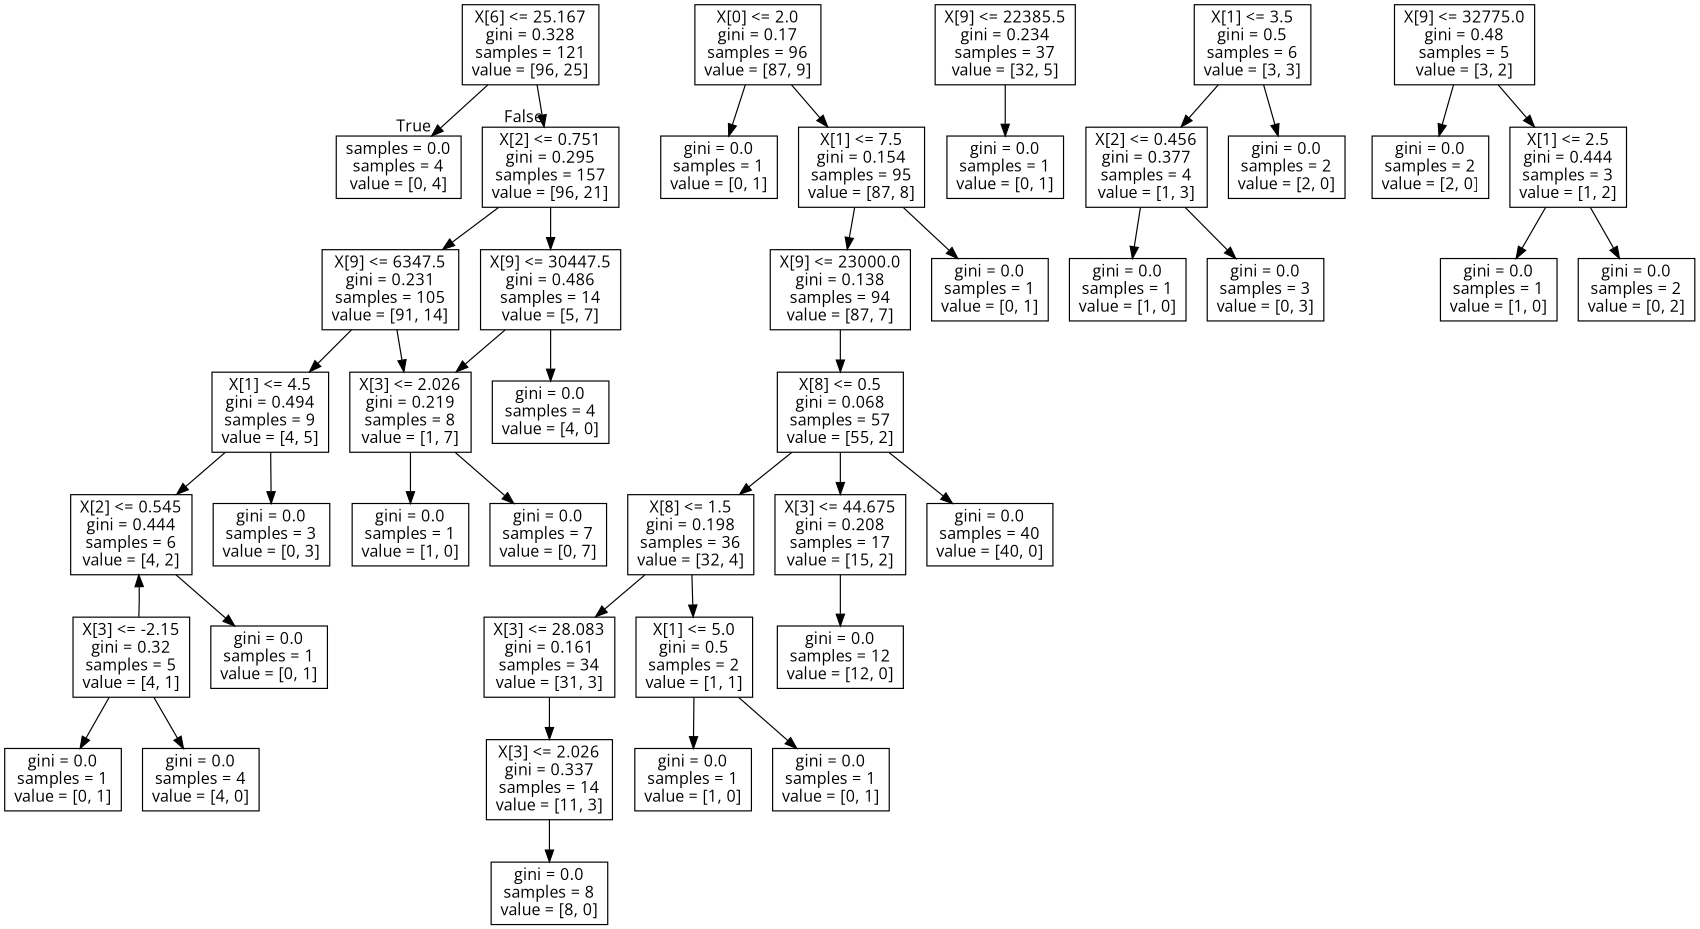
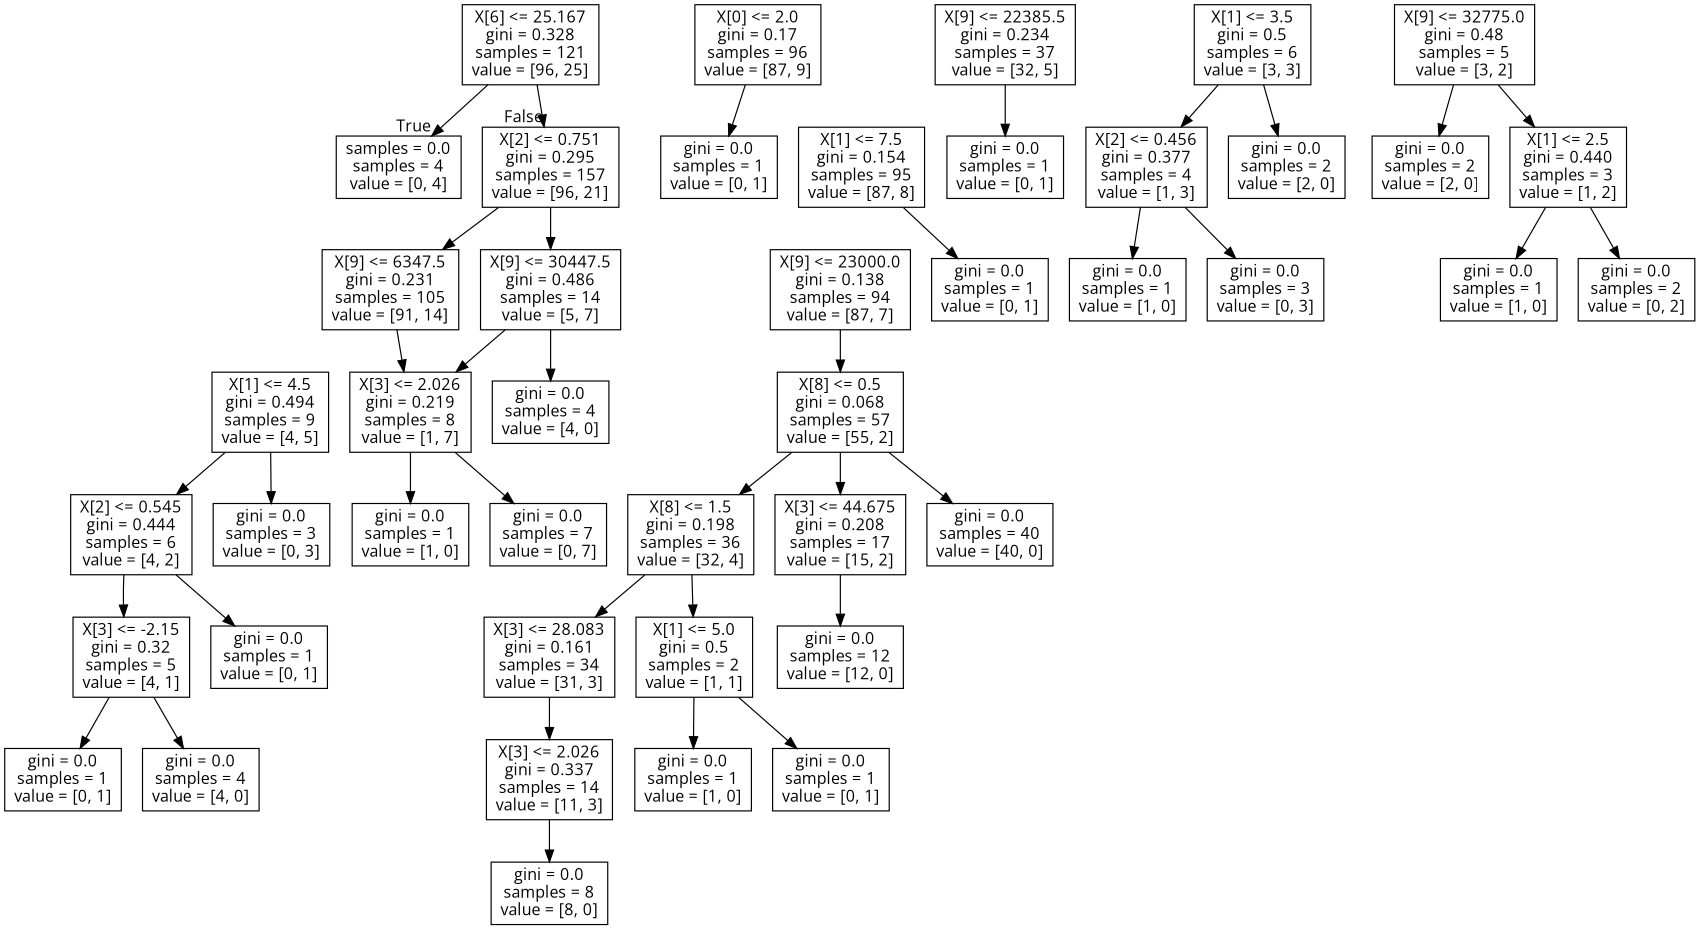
edge "X[0] <= 2.0 gini = 0.17 samples = 96 value = [87, 9]" -> "X[1] <= 7.5 gini = 0.154 samples = 95 value = [87, 8]": removed
node "X[1] <= 2.5 gini = 0.444 samples = 3 value = [1, 2]": label "X[1] <= 2.5 gini = 0.444 samples = 3 value = [1, 2]" -> "X[1] <= 2.5 gini = 0.440 samples = 3 value = [1, 2]"
edge "X[1] <= 7.5 gini = 0.154 samples = 95 value = [87, 8]" -> "X[9] <= 23000.0 gini = 0.138 samples = 94 value = [87, 7]": removed
edge "X[9] <= 6347.5 gini = 0.231 samples = 105 value = [91, 14]" -> "X[1] <= 4.5 gini = 0.494 samples = 9 value = [4, 5]": removed
edge "X[3] <= -2.15 gini = 0.32 samples = 5 value = [4, 1]" -> "X[2] <= 0.545 gini = 0.444 samples = 6 value = [4, 2]": reversed
